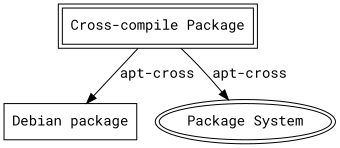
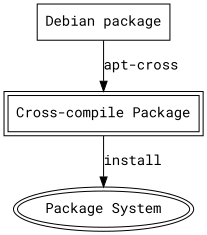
edge "Cross-compile Package" -> "Debian package": reversed
edge "Cross-compile Package" -> "Package System": label "apt-cross" -> "install"
